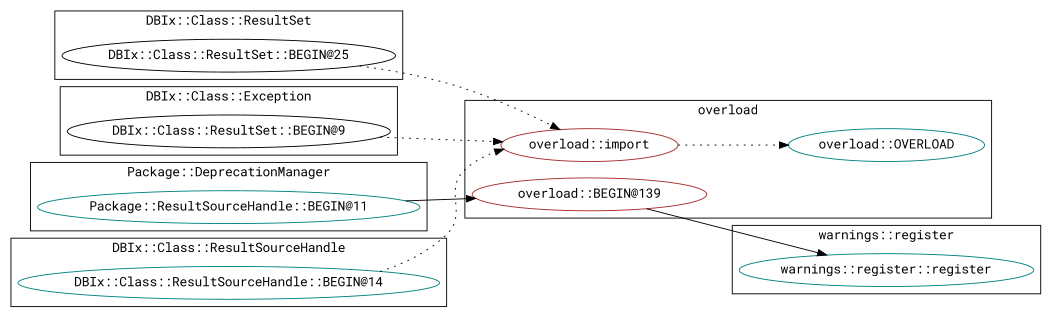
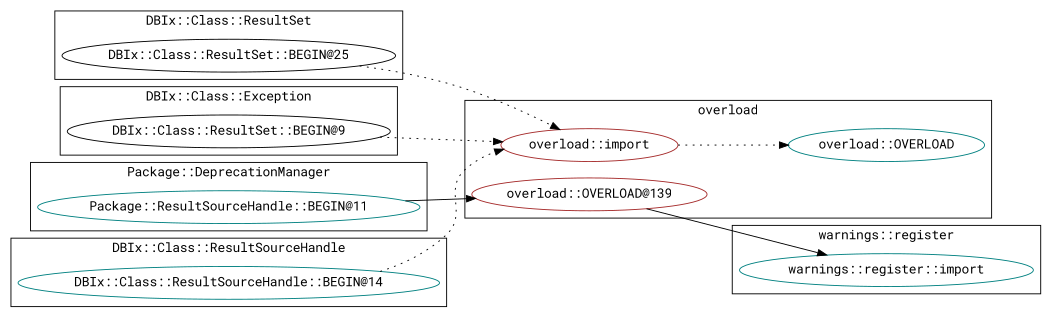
node "overload::BEGIN@139": label "overload::BEGIN@139" -> "overload::OVERLOAD@139"
node "warnings::register::register": label "warnings::register::register" -> "warnings::register::import"
